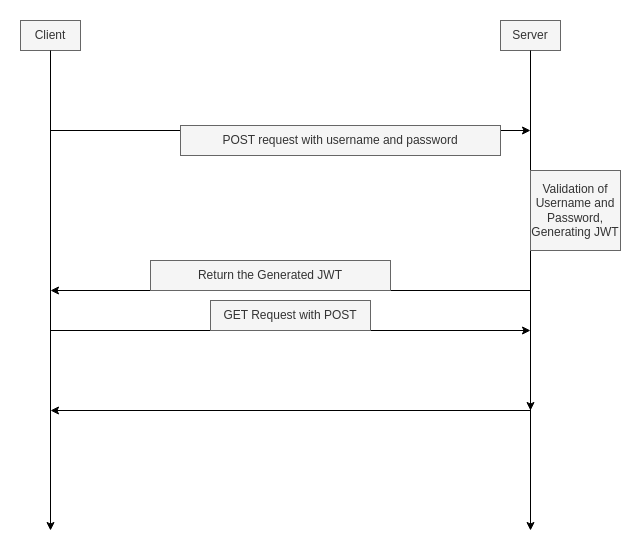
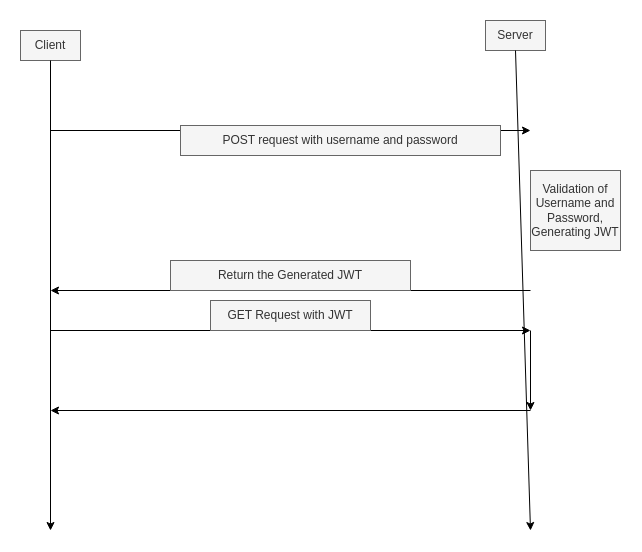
node "Client": moved (51, 36) -> (51, 46)
node "Server": moved (531, 36) -> (516, 36)
node "Return the Generated JWT": moved (271, 276) -> (291, 276)
node "GET Request with POST": label "GET Request with POST" -> "GET Request with JWT"
